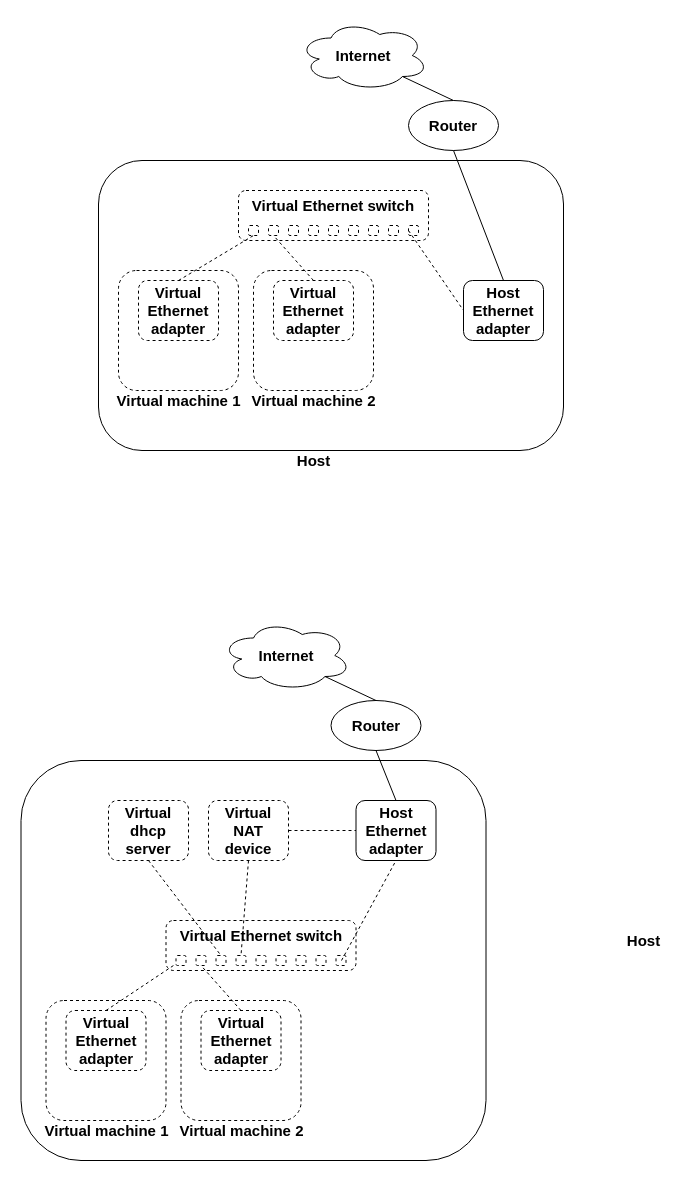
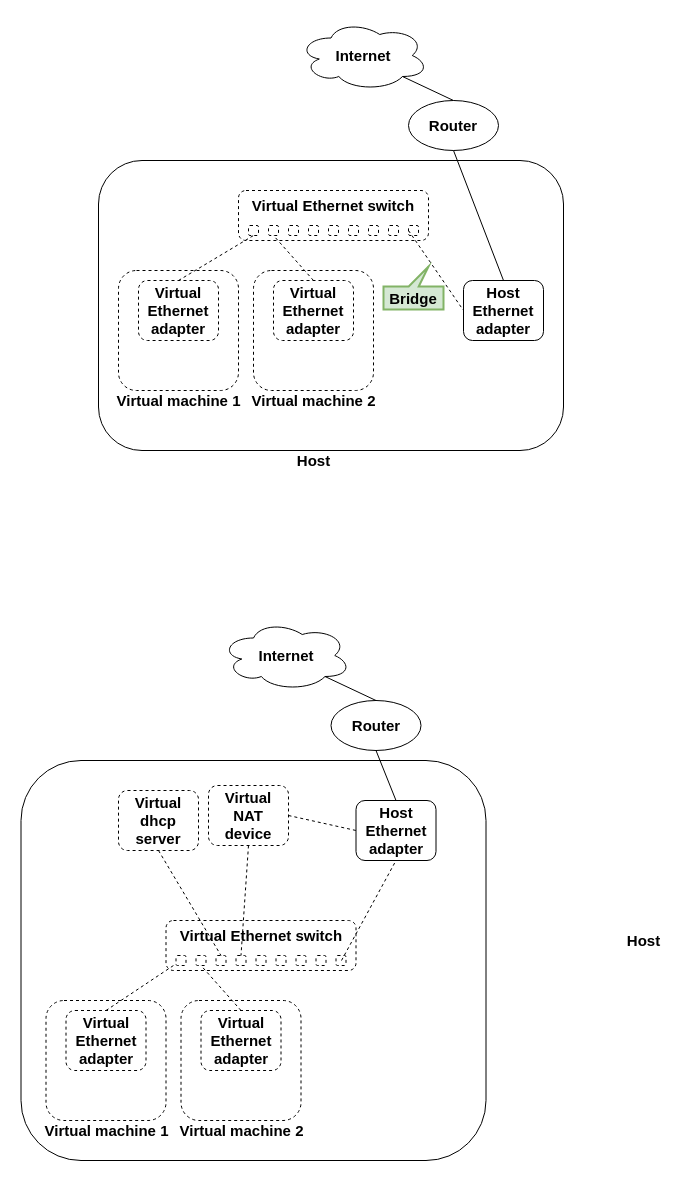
node "Bridge": added
node "Virtual dhcp server": moved (149, 831) -> (159, 821)
node "Virtual NAT device": moved (249, 831) -> (249, 816)
